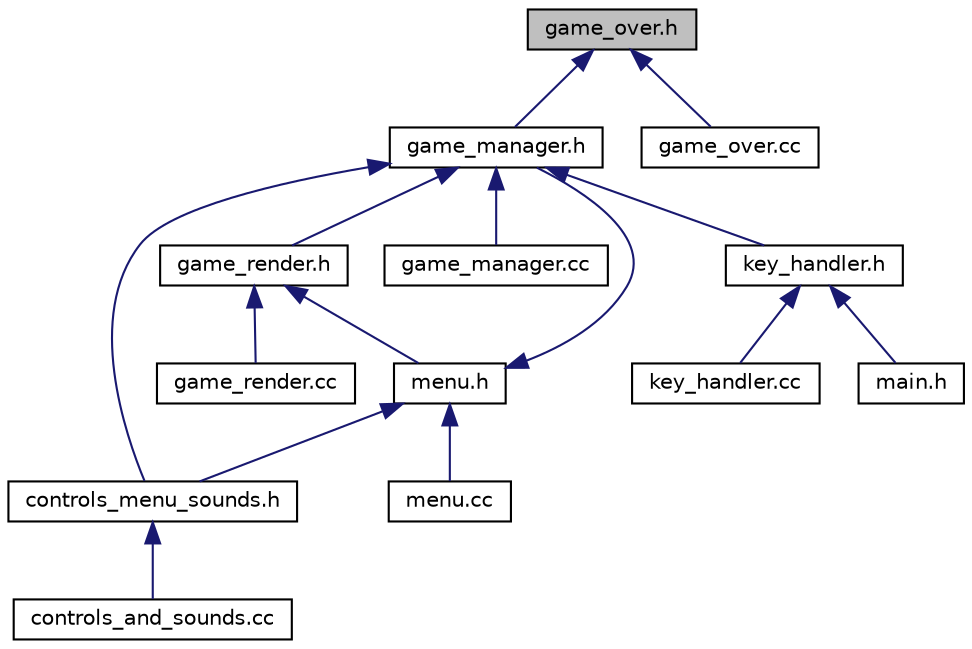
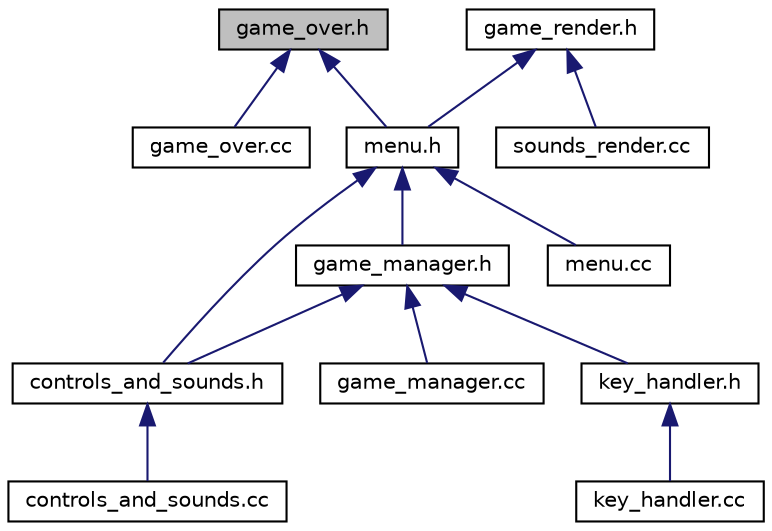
edge "game_manager.h" -> "game_over.h": now "menu.h" -> "game_over.h"
edge "game_render.h" -> "game_manager.h": removed
node "game_render.cc": label "game_render.cc" -> "sounds_render.cc"
node "main.h": removed
node "controls_menu_sounds.h": label "controls_menu_sounds.h" -> "controls_and_sounds.h"
